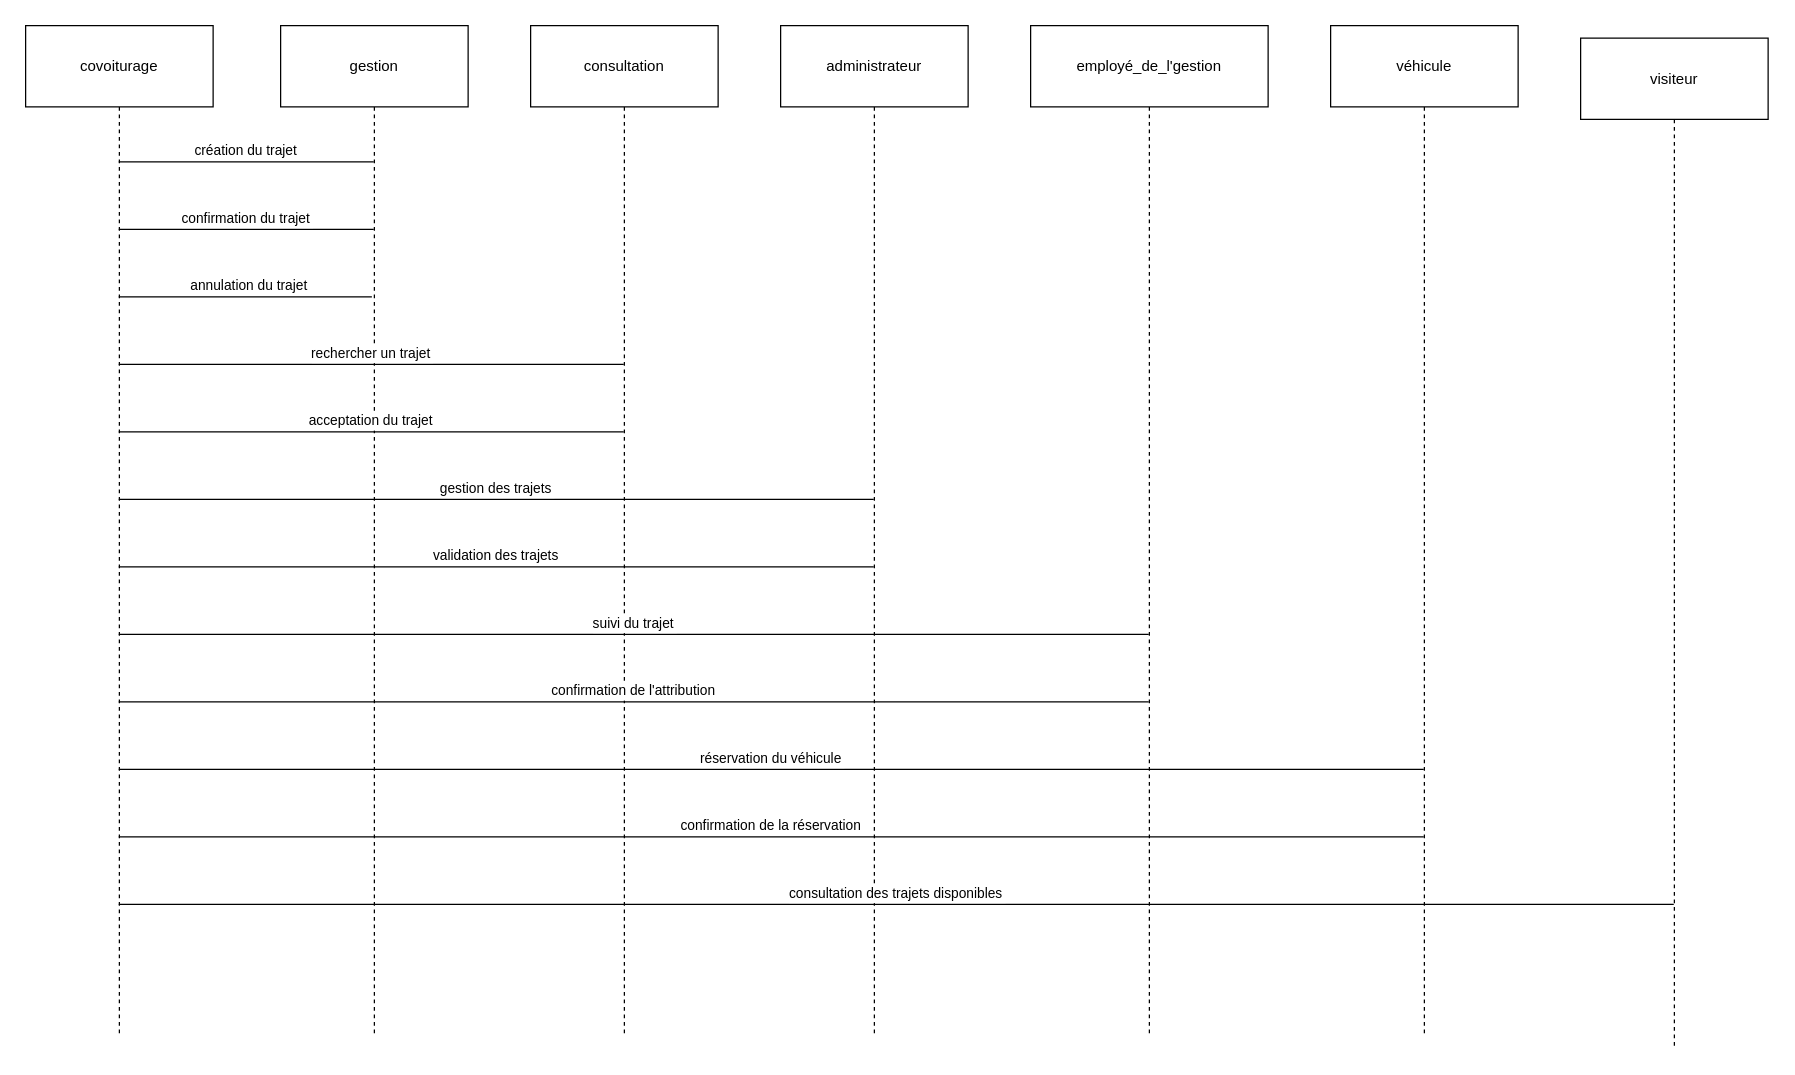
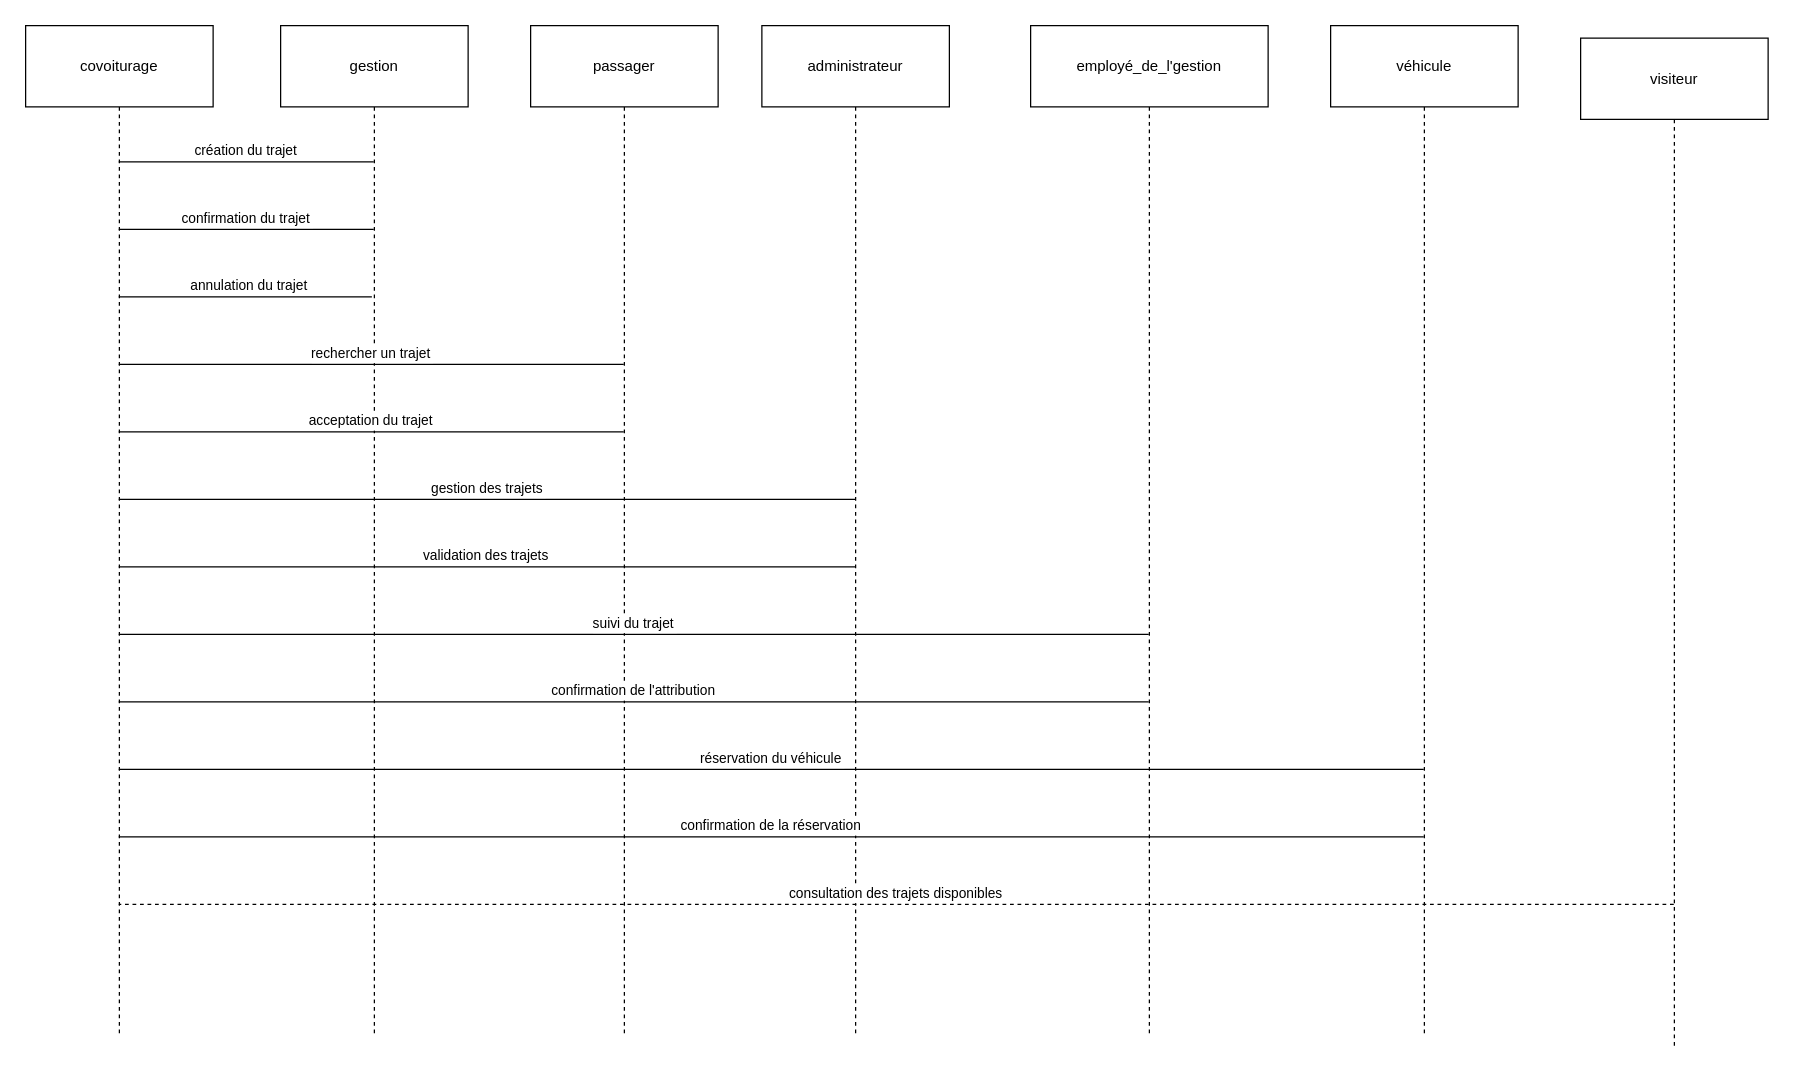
node "consultation": label "consultation" -> "passager"
node "administrateur": moved (874, 531) -> (856, 531)
edge "covoiturage" -- "visiteur": style solid -> dashed
